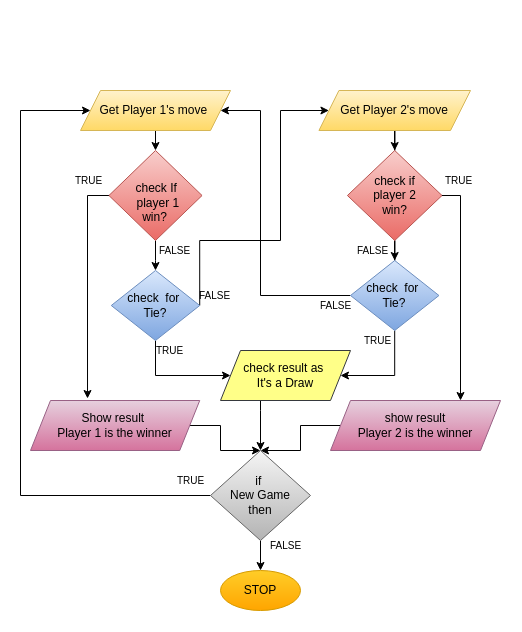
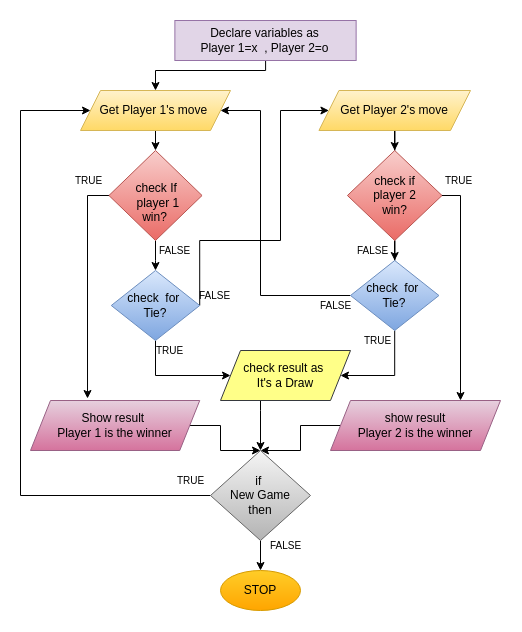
node "Declare variables as Player 1=x , Player 2=o": added
edge "Declare variables as Player 1=x , Player 2=o" -> "Get Player 1's move": added
